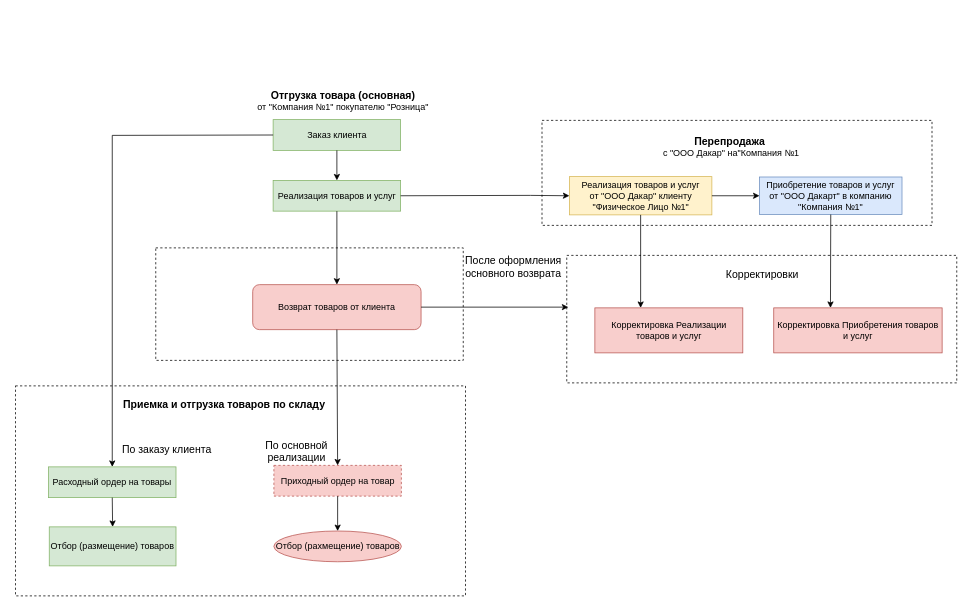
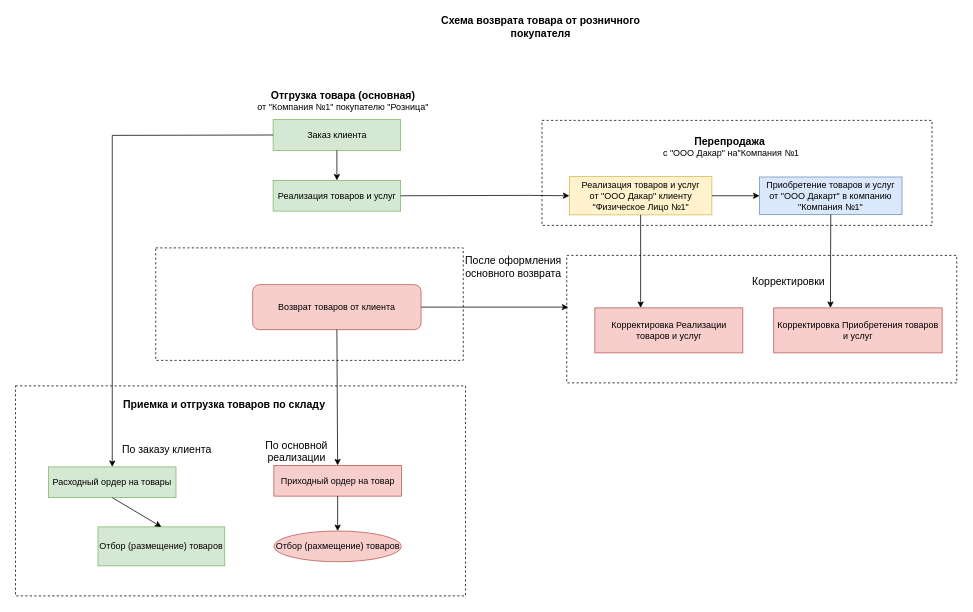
node "Схема возврата товара от розничного покупателя": added
node "Корректировки": moved (762, 274) -> (789, 282)
edge "Реализация товаров и услуг" -> "Возврат товаров от клиента": removed
node "Приходный ордер на товар": style dashed -> solid
node "Отбор (размещение) товаров": moved (113, 546) -> (161, 546)
